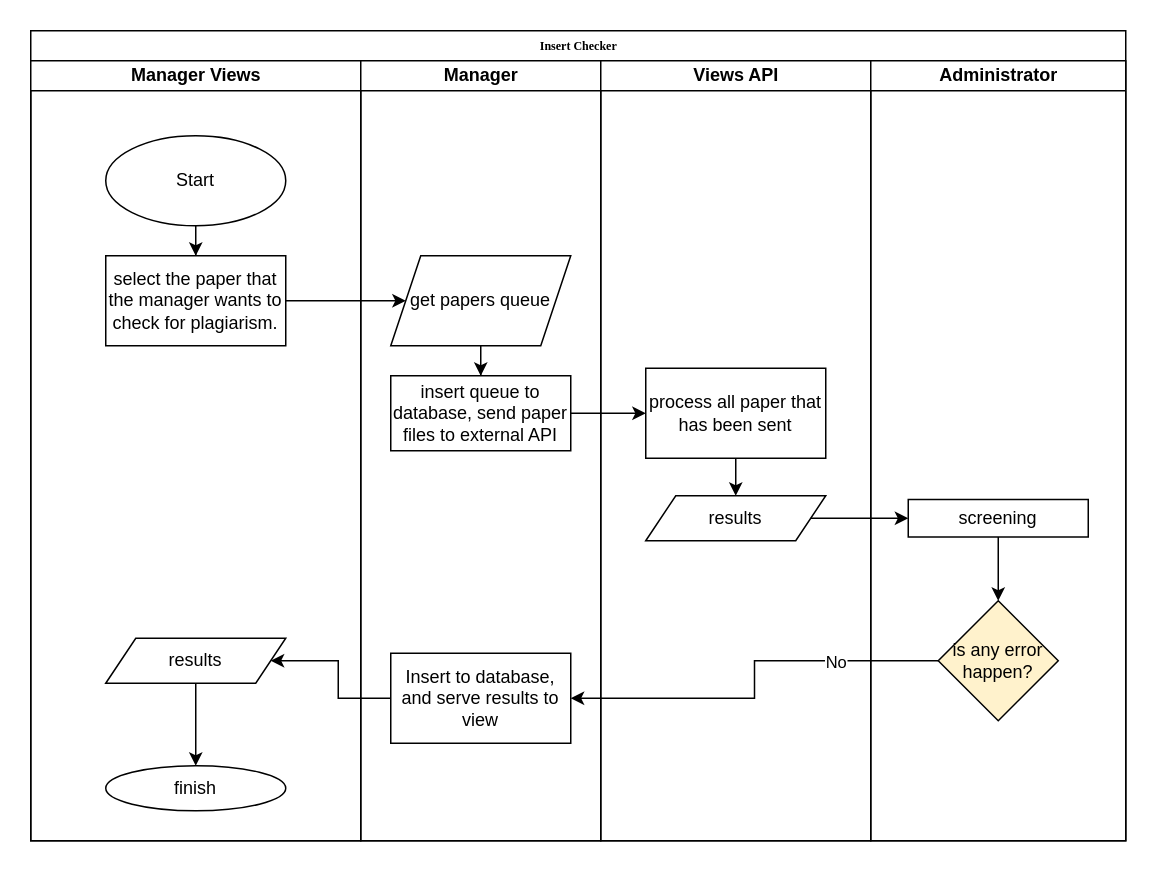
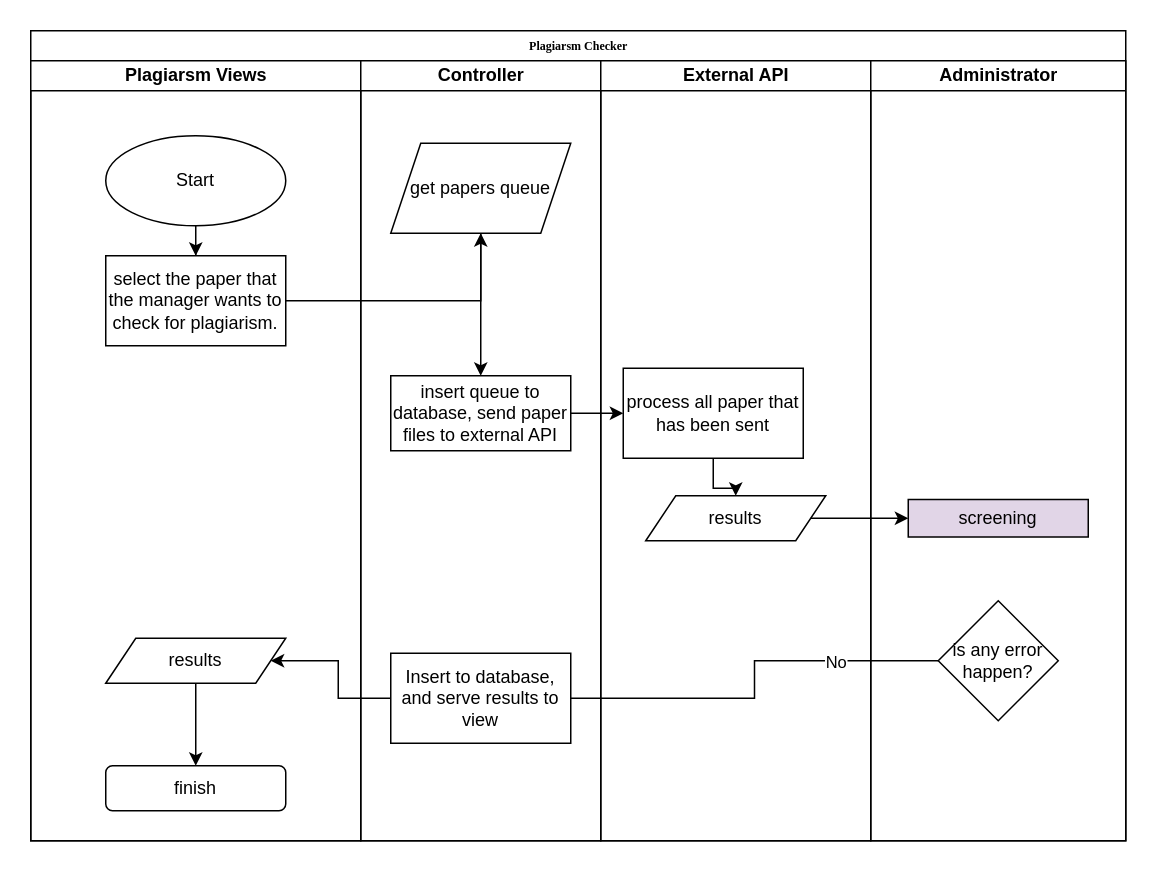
node "Insert Checker": label "Insert Checker" -> "Plagiarsm Checker"
node "Manager Views": label "Manager Views" -> "Plagiarsm Views"
node "Manager": label "Manager" -> "Controller"
node "Views API": label "Views API" -> "External API"
node "get papers queue": moved (481, 301) -> (481, 188)
node "process all paper that has been sent": moved (736, 413) -> (713, 413)
node "screening": fillcolor #ffffff -> #e1d5e7
edge "screening" -> "is any error happen?": removed
node "is any error happen?": fillcolor #fff2cc -> #ffffff
edge "is any error happen?" -> "Insert to database, and serve results to view": arrowhead classic -> none
node "finish": shape ellipse -> rounded rectangle
